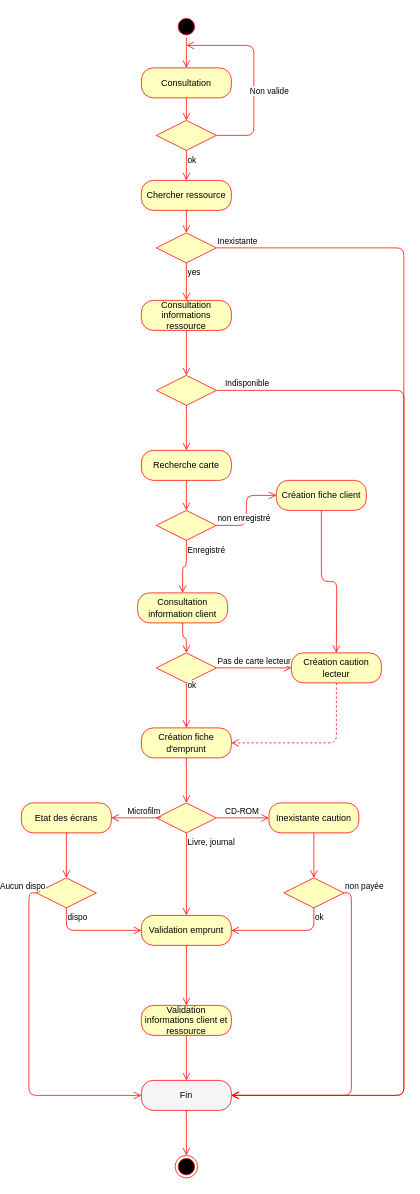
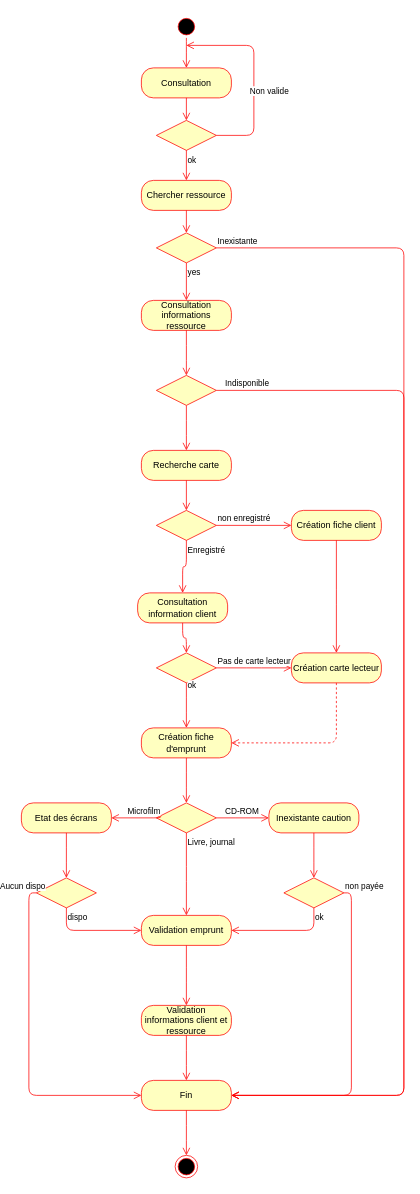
node "Création fiche client": moved (321, 495) -> (336, 525)
node "Création caution lecteur": label "Création caution lecteur" -> "Création carte lecteur"
node "Fin": fillcolor #f5f5f5 -> #ffffc0
